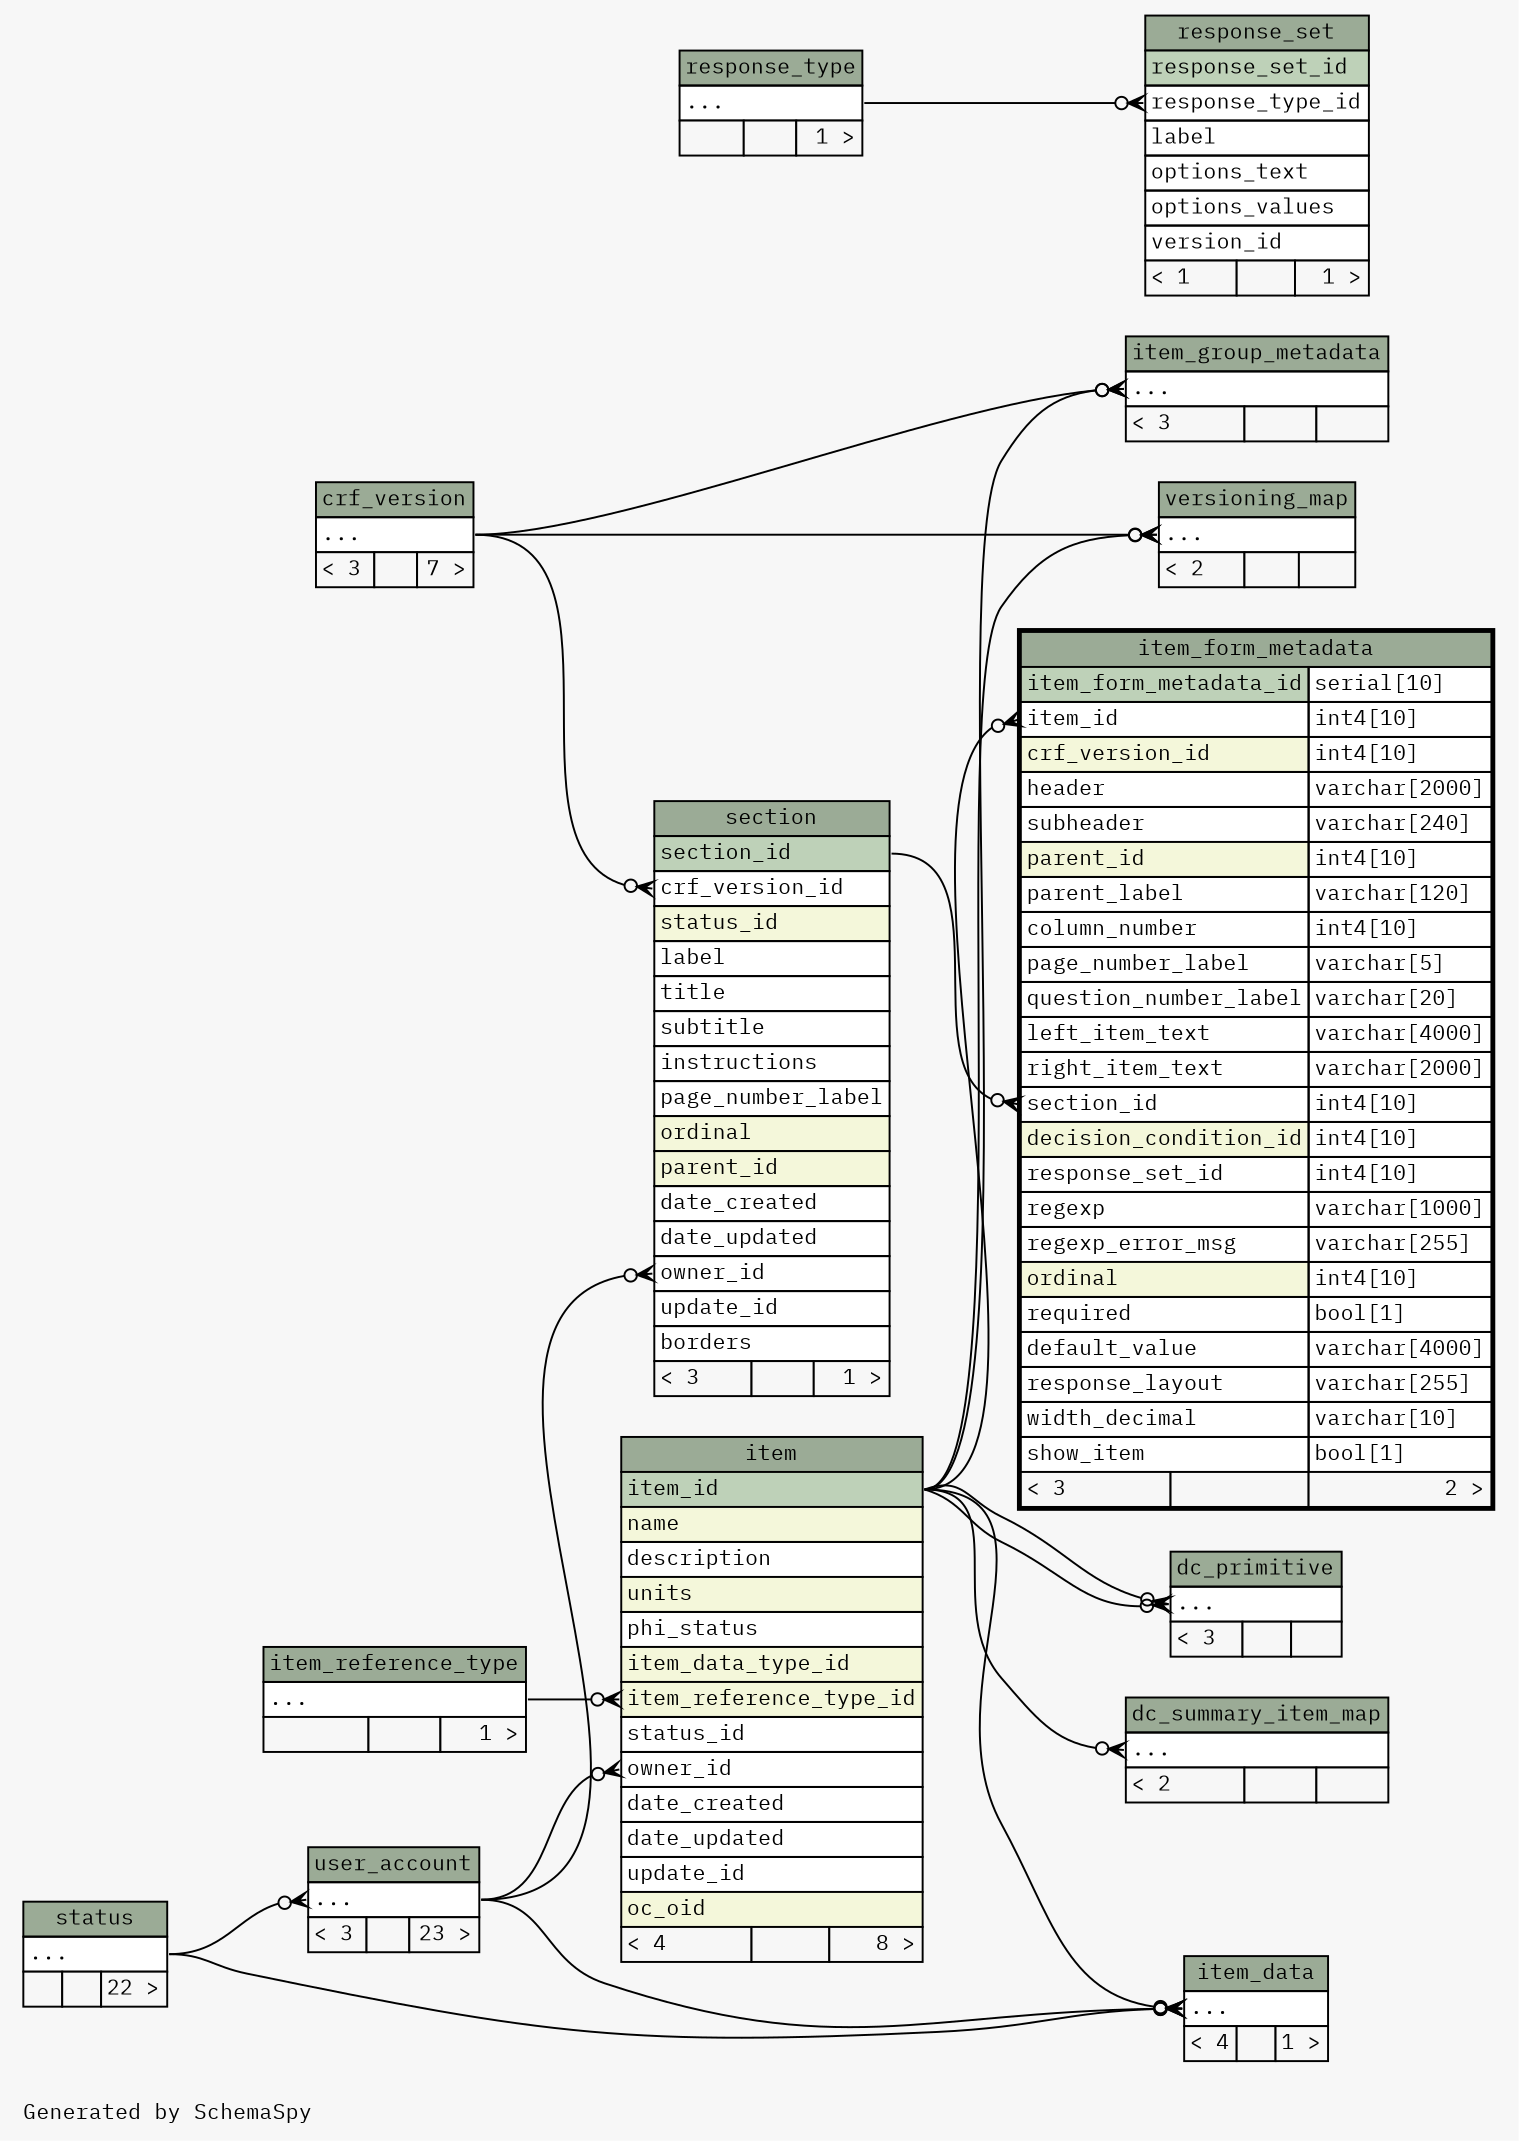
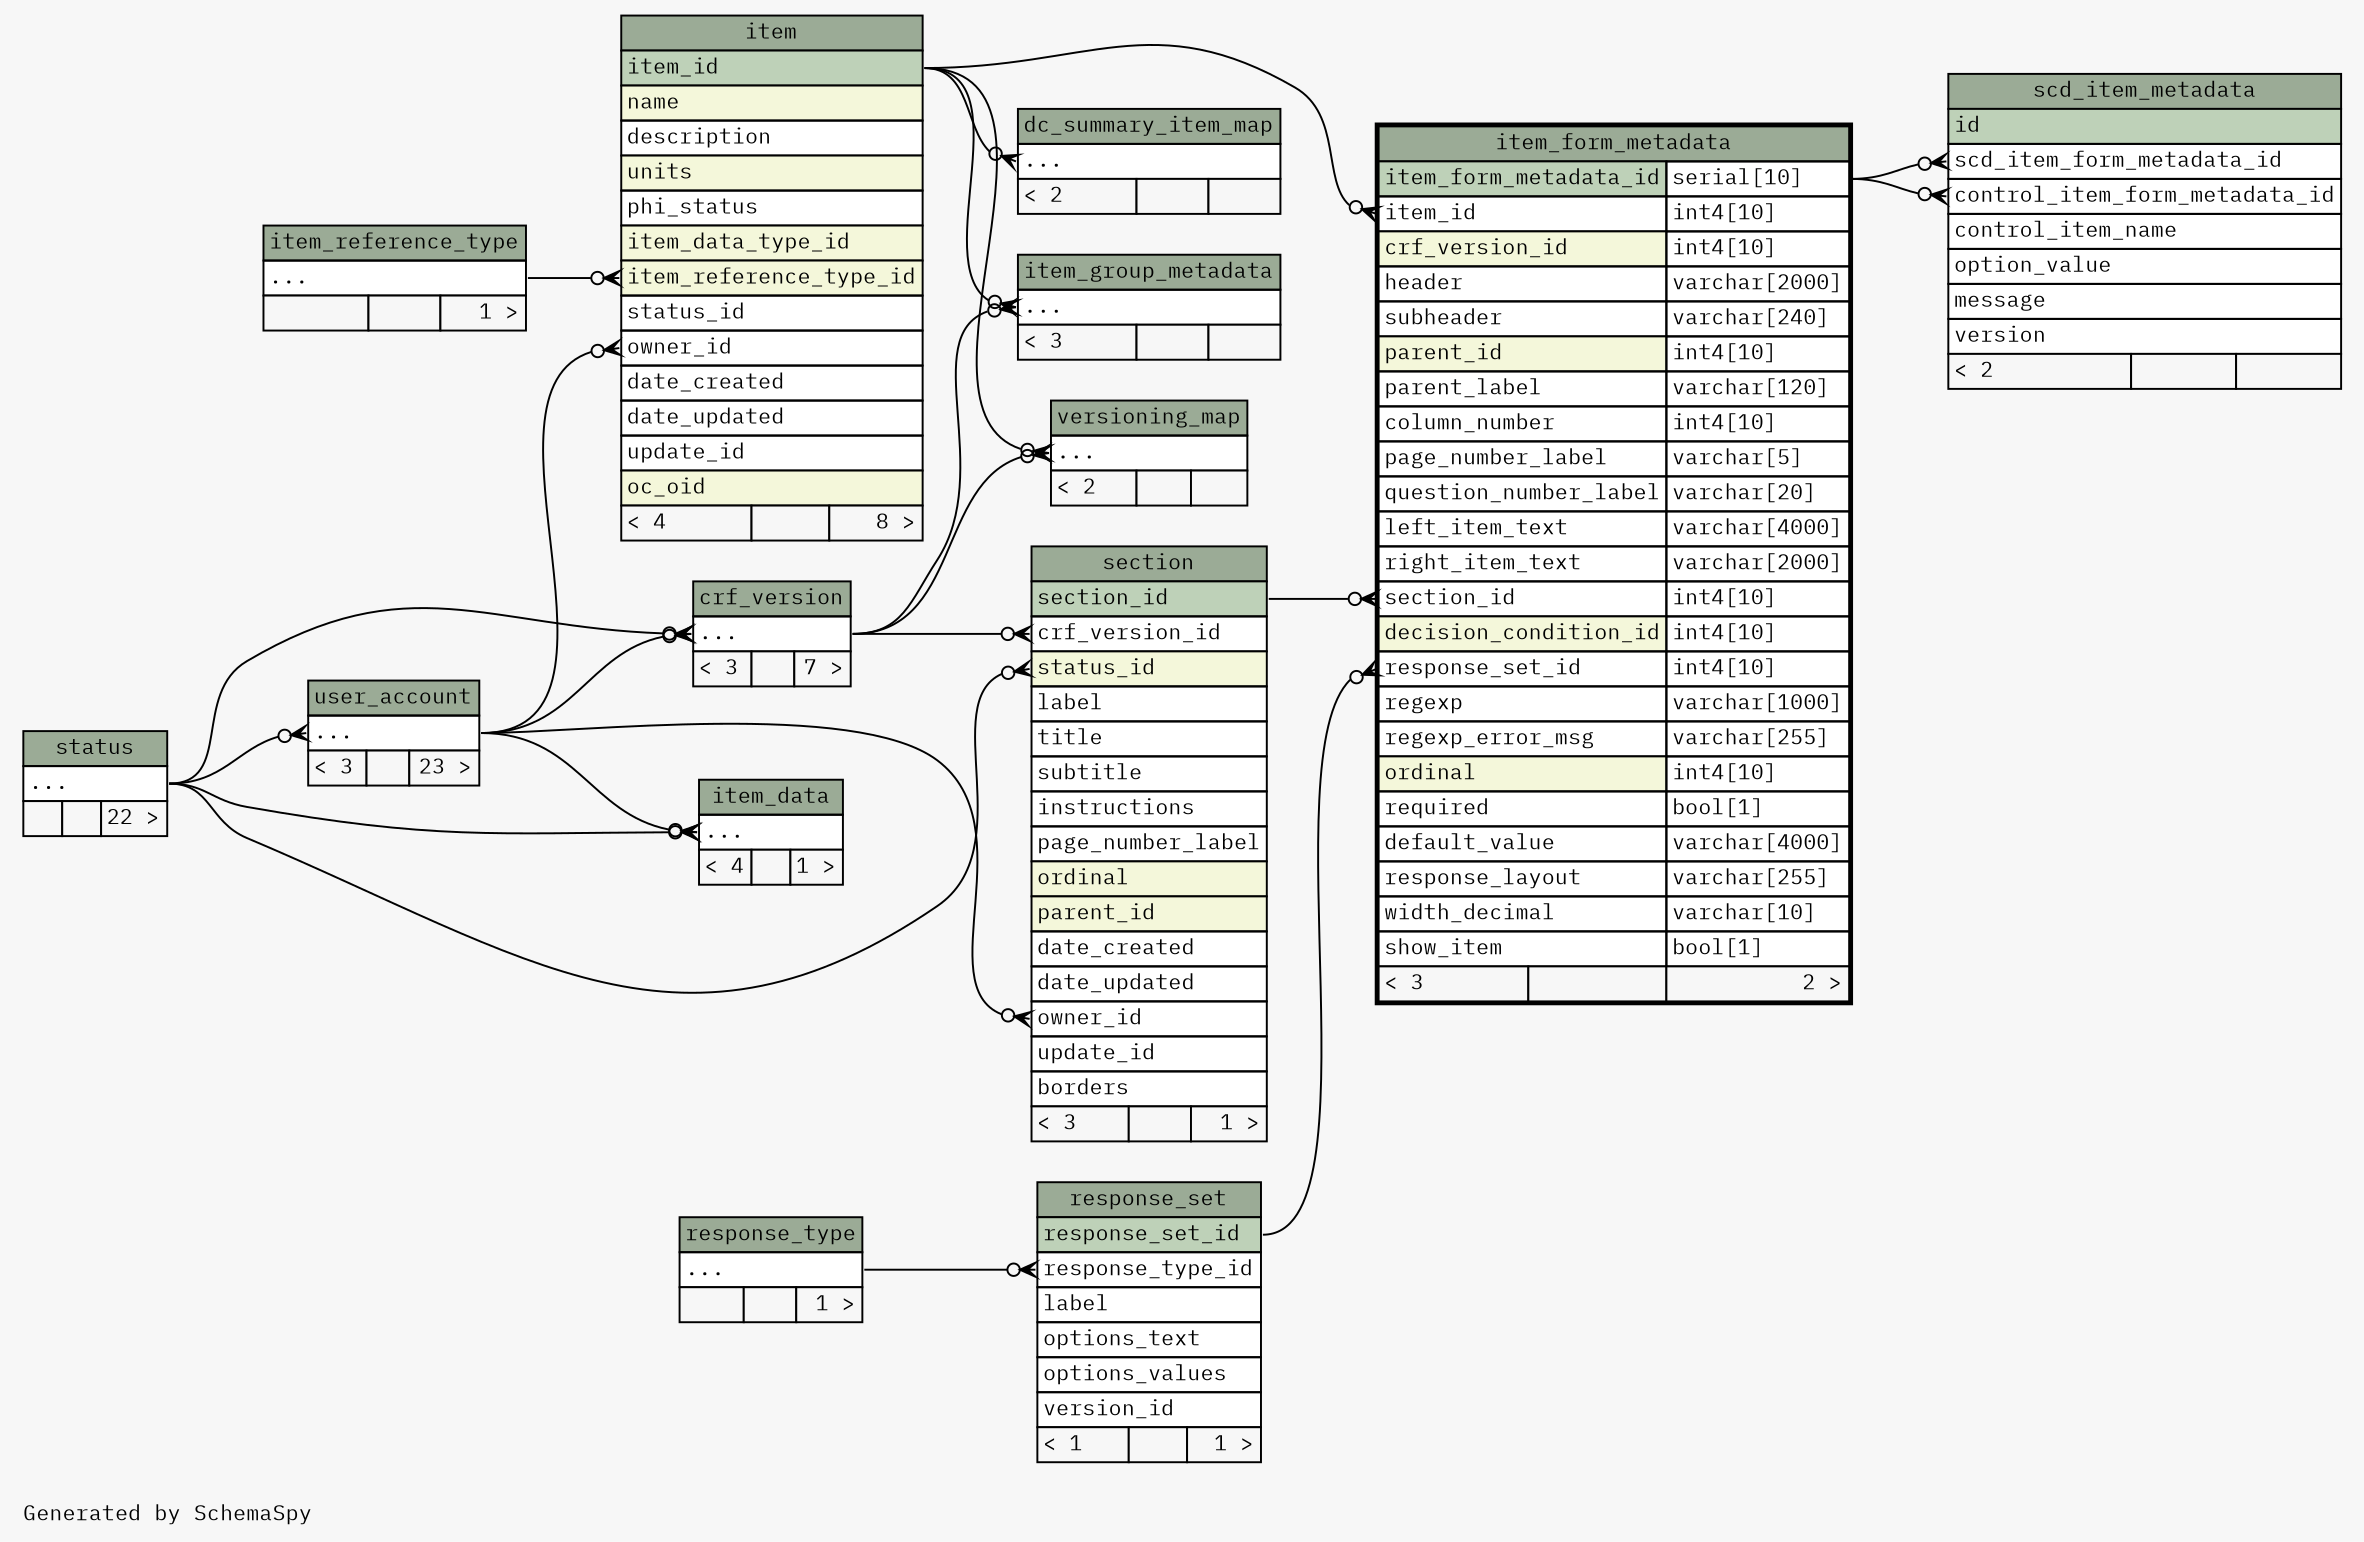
node "scd_item_metadata": added
edge "status" -> "crf_version": added
edge "user_account" -> "crf_version": added
edge "response_set" -> "item_form_metadata": added
edge "status" -> "section": added
node "dc_primitive": removed
edge "item" -> "item_data": removed
